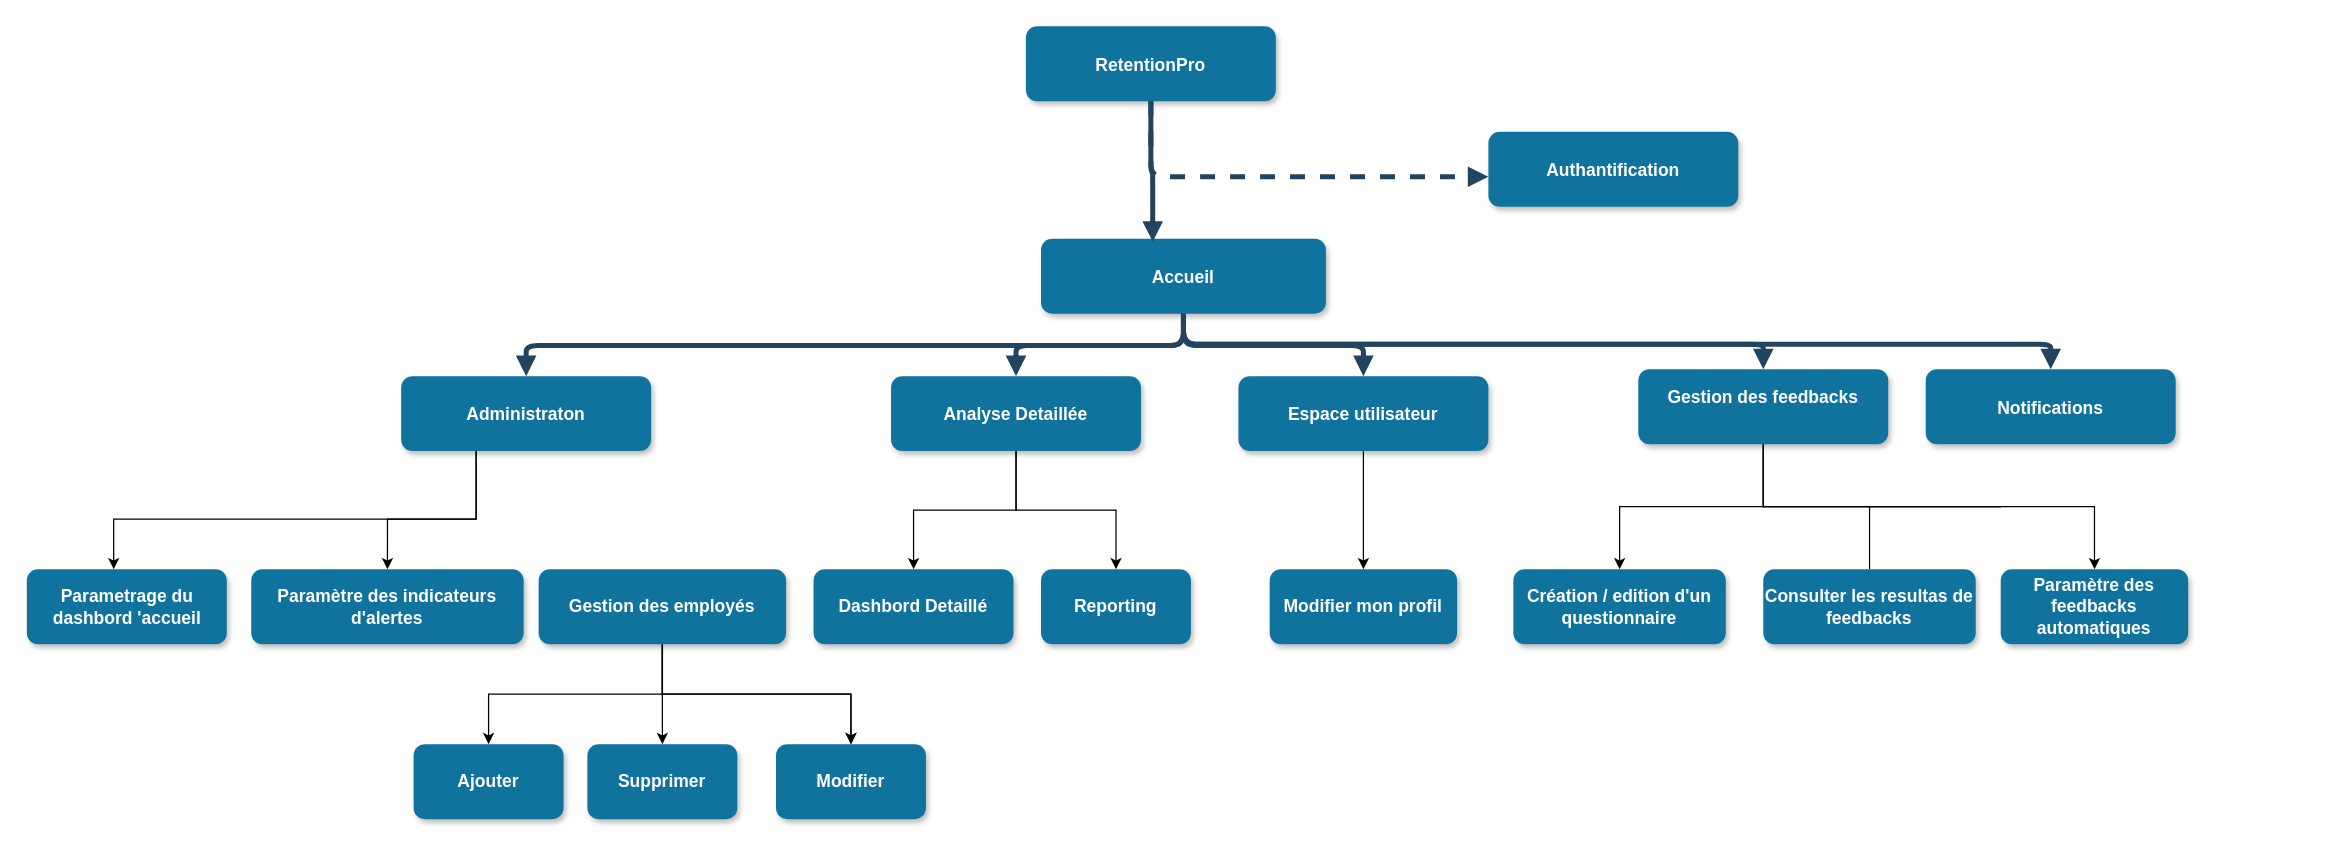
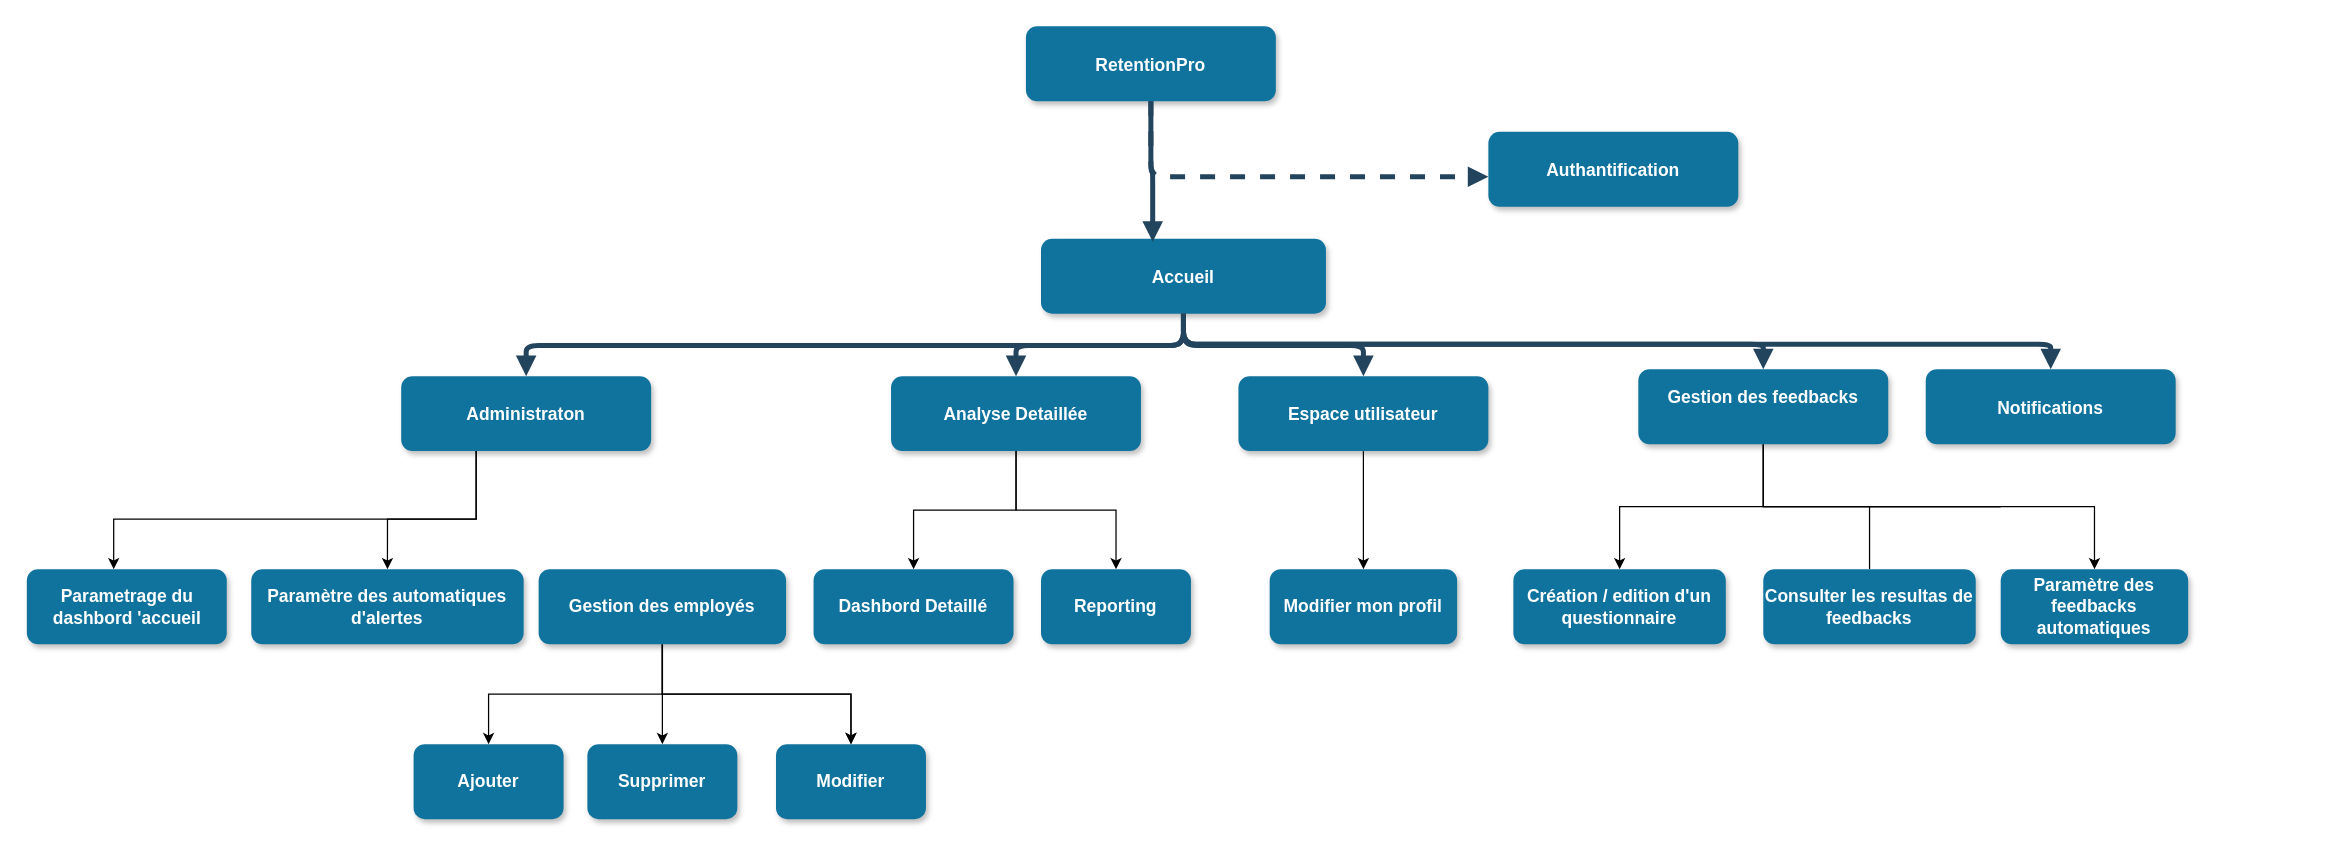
node "Paramètre des indicateurs d'alertes": label "Paramètre des indicateurs d'alertes" -> "Paramètre des automatiques d'alertes"
